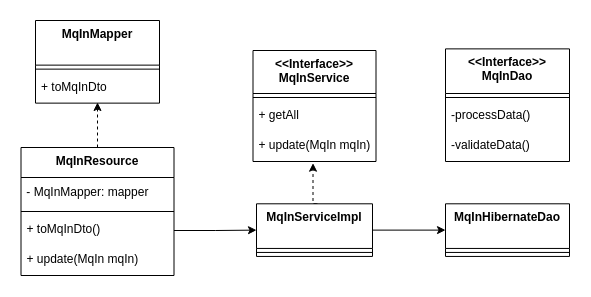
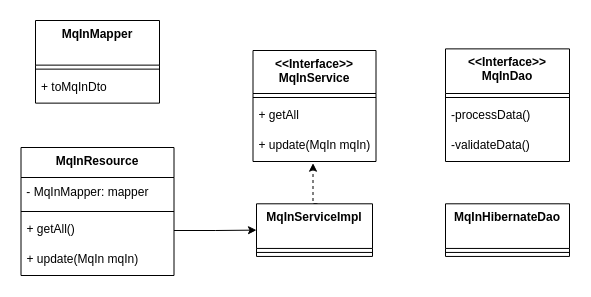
edge "MqInResource" -> "+ toMqInDto": removed
node "+ toMqInDto()": label "+ toMqInDto()" -> "+ getAll()"
edge "MqInServiceImpl" -> "MqInHibernateDao": removed
